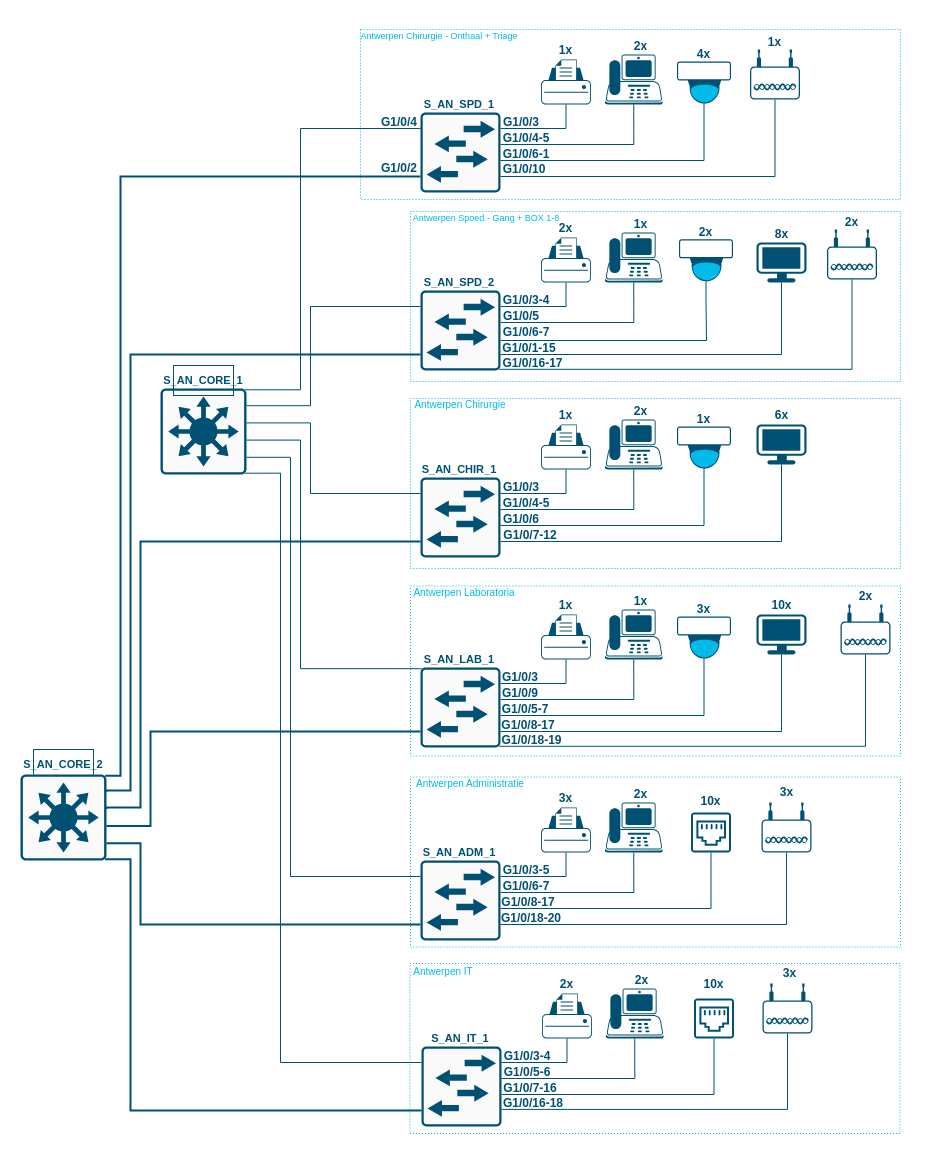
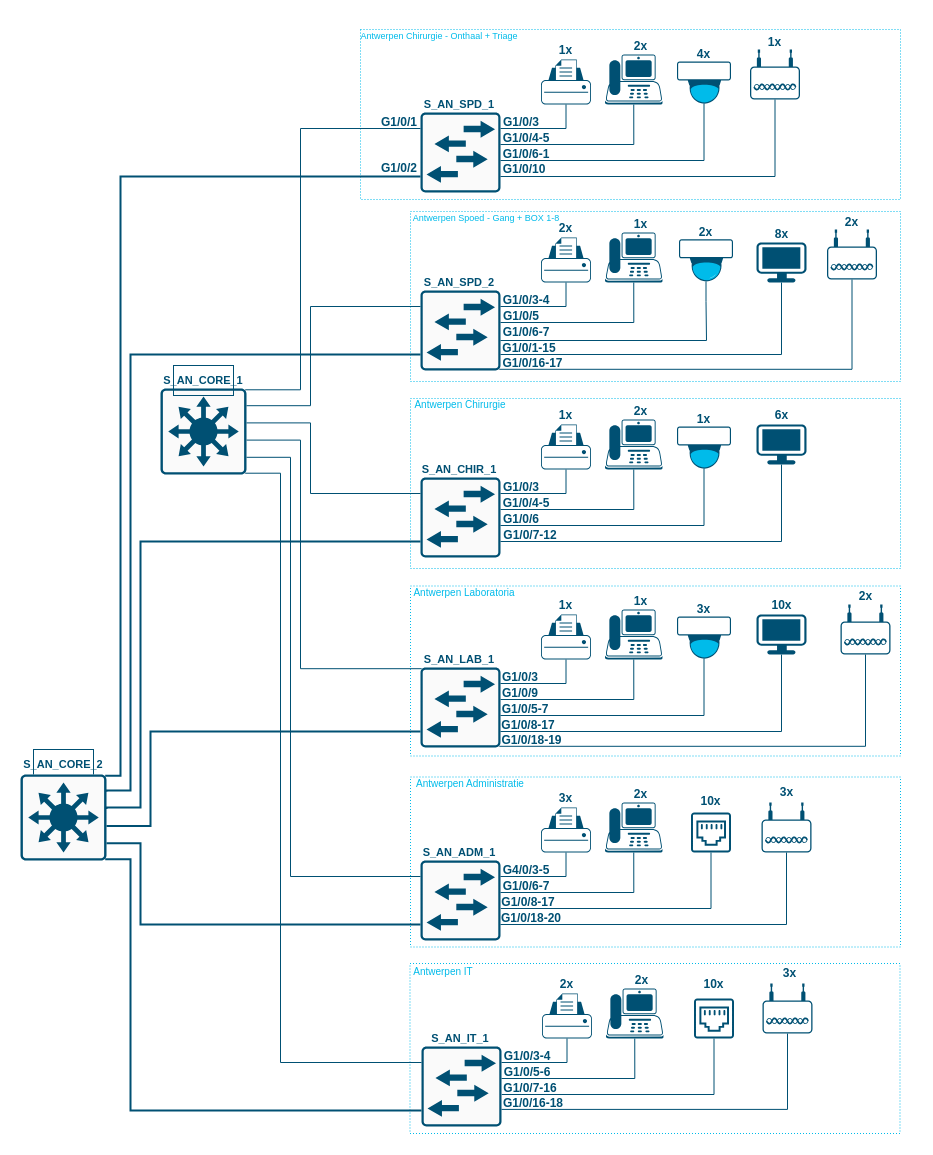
node "G1/0/4": label "G1/0/4" -> "G1/0/1"
node "G1/0/3-5": label "G1/0/3-5" -> "G4/0/3-5"
